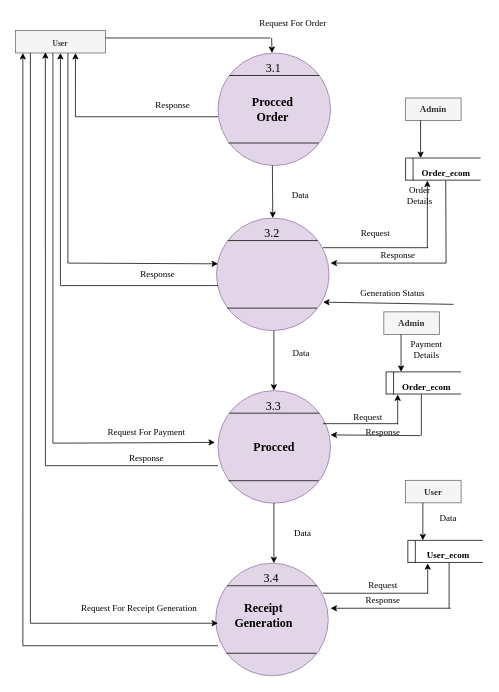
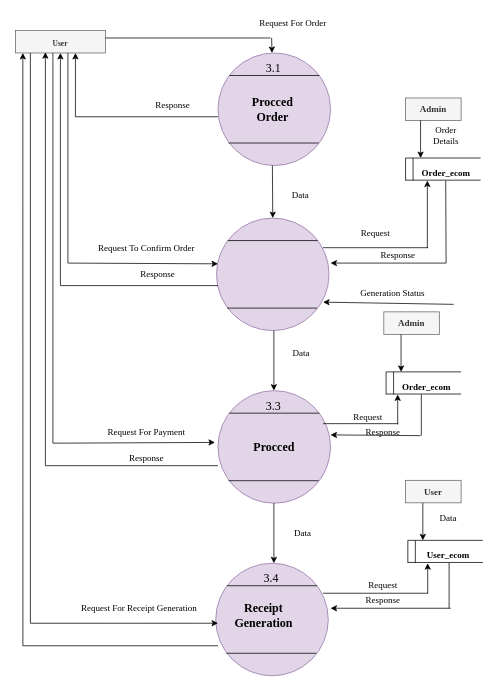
node "Order Details": moved (420, 195) -> (446, 135)
node "3.2": removed
node "Request To Confirm Order": added
node "Payment Details": removed
